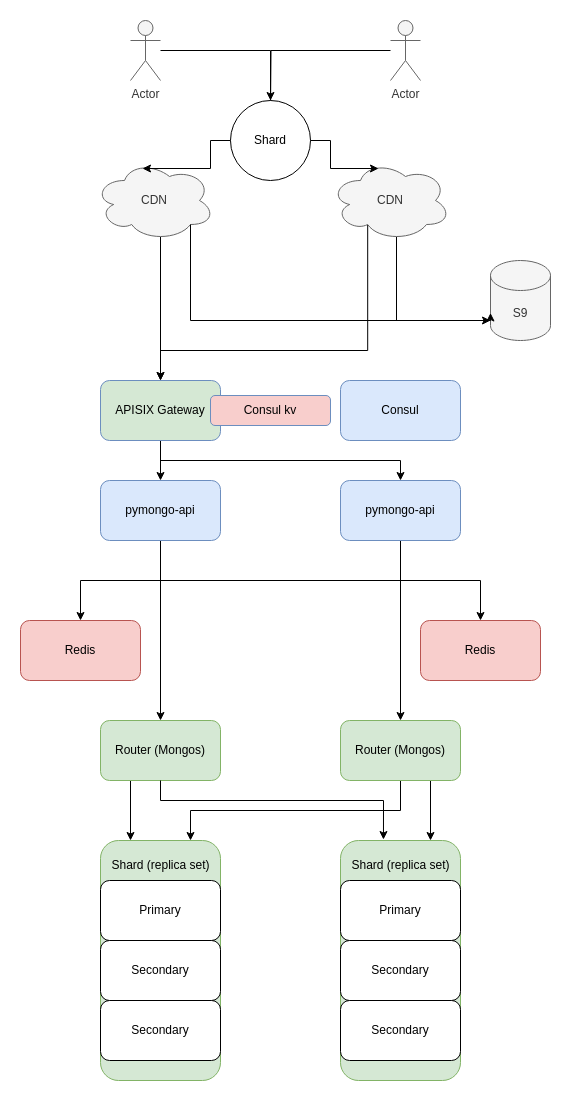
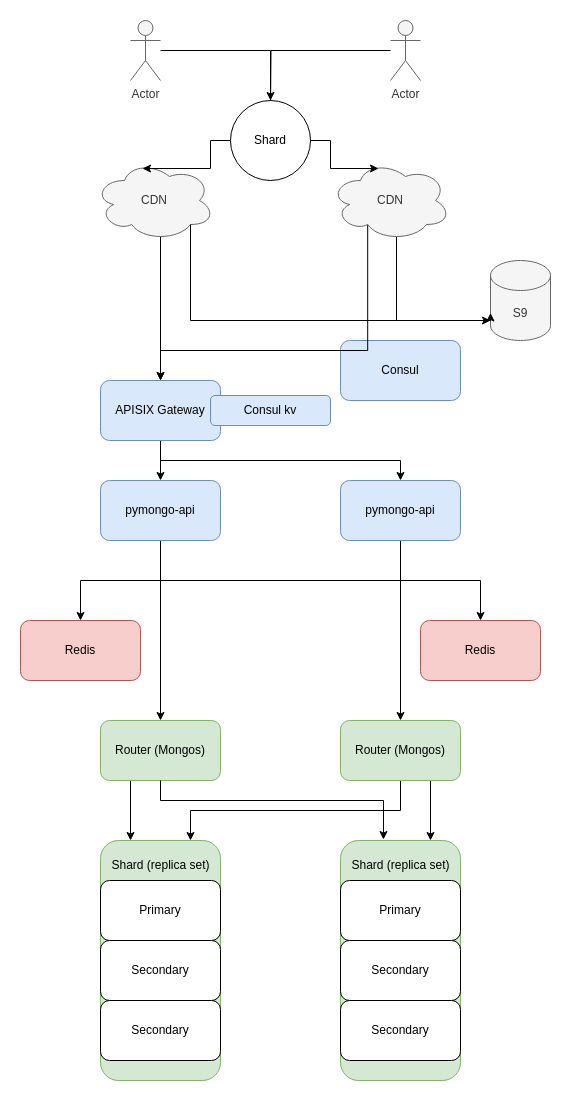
node "APISIX Gateway": fillcolor #d5e8d4 -> #dae8fc
node "Consul kv": fillcolor #f8cecc -> #dae8fc
node "Consul": moved (401, 411) -> (401, 371)
